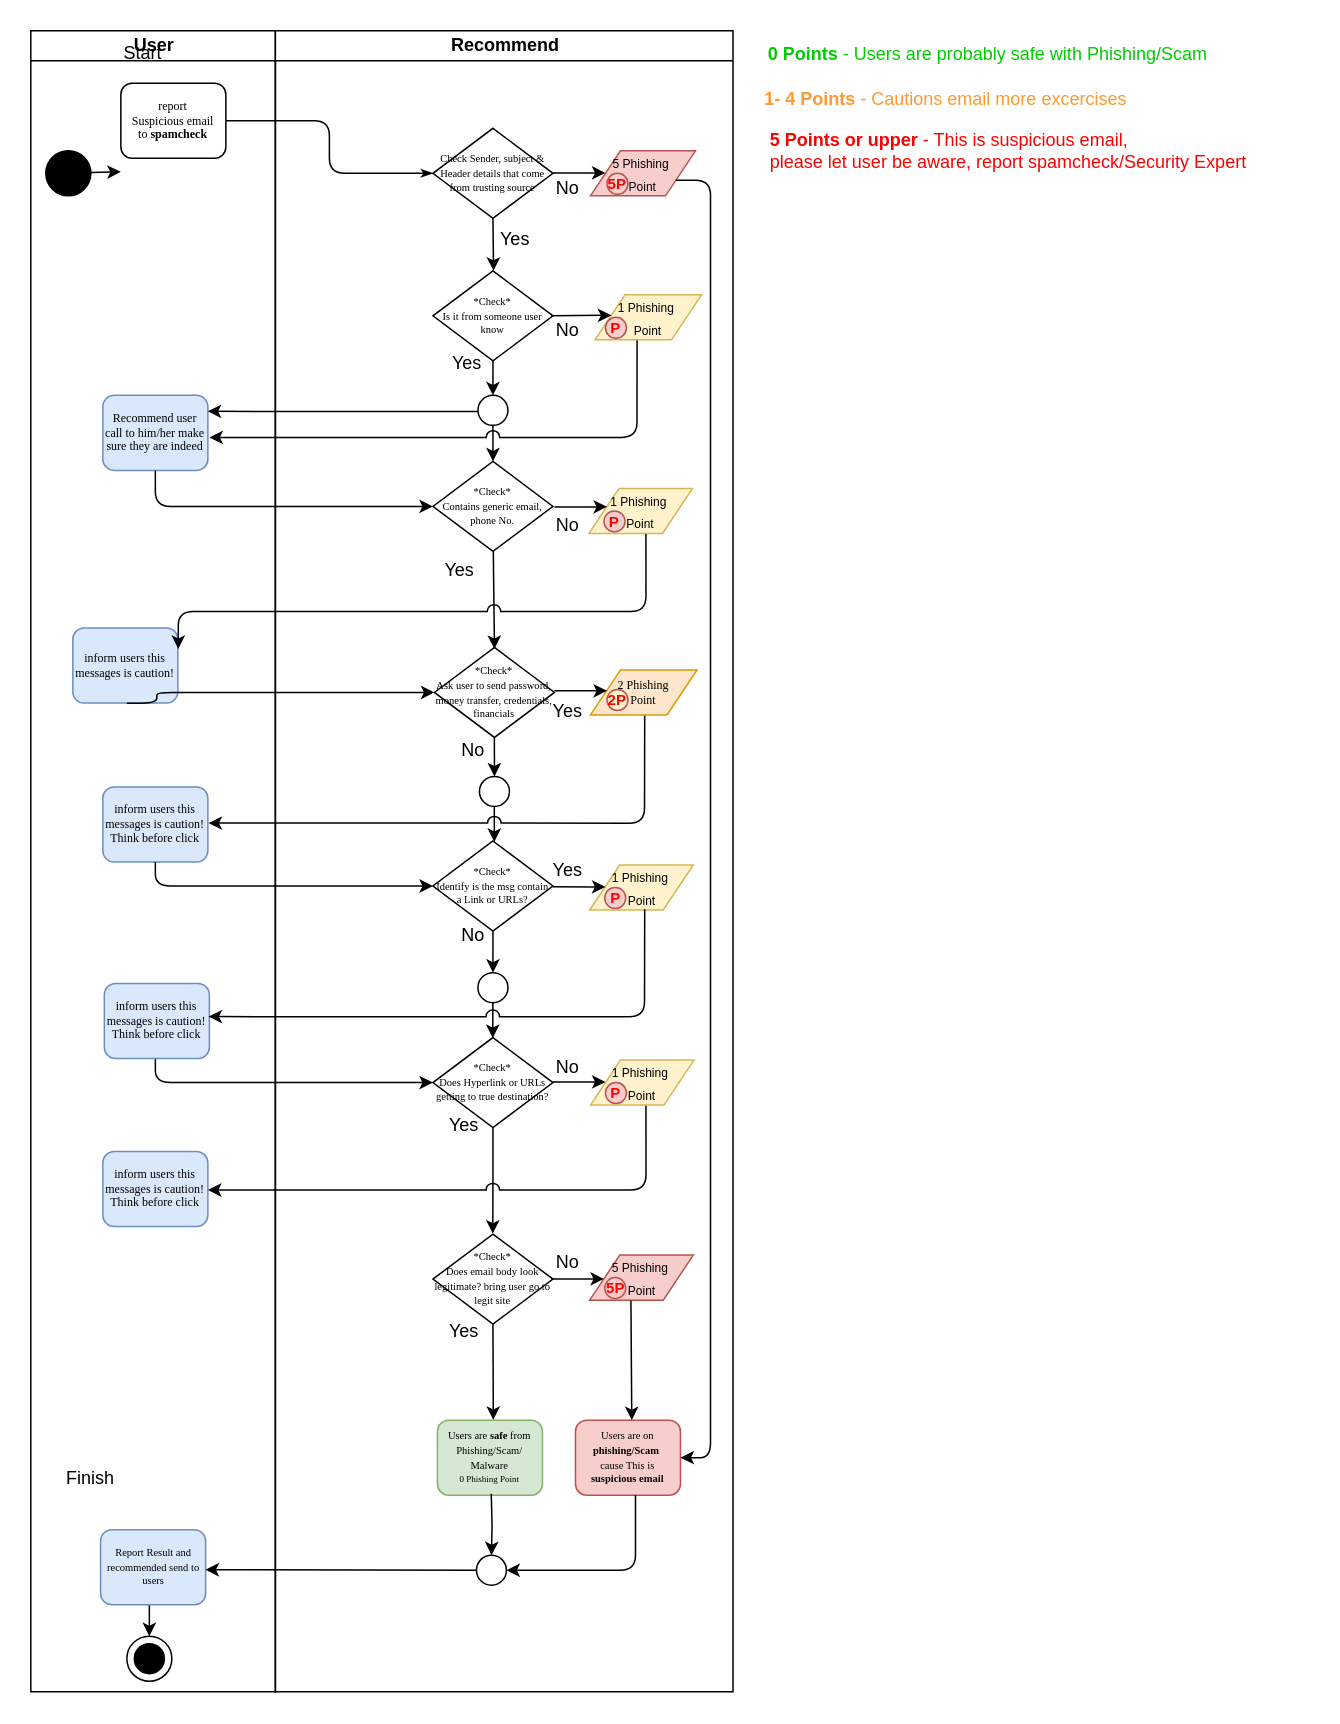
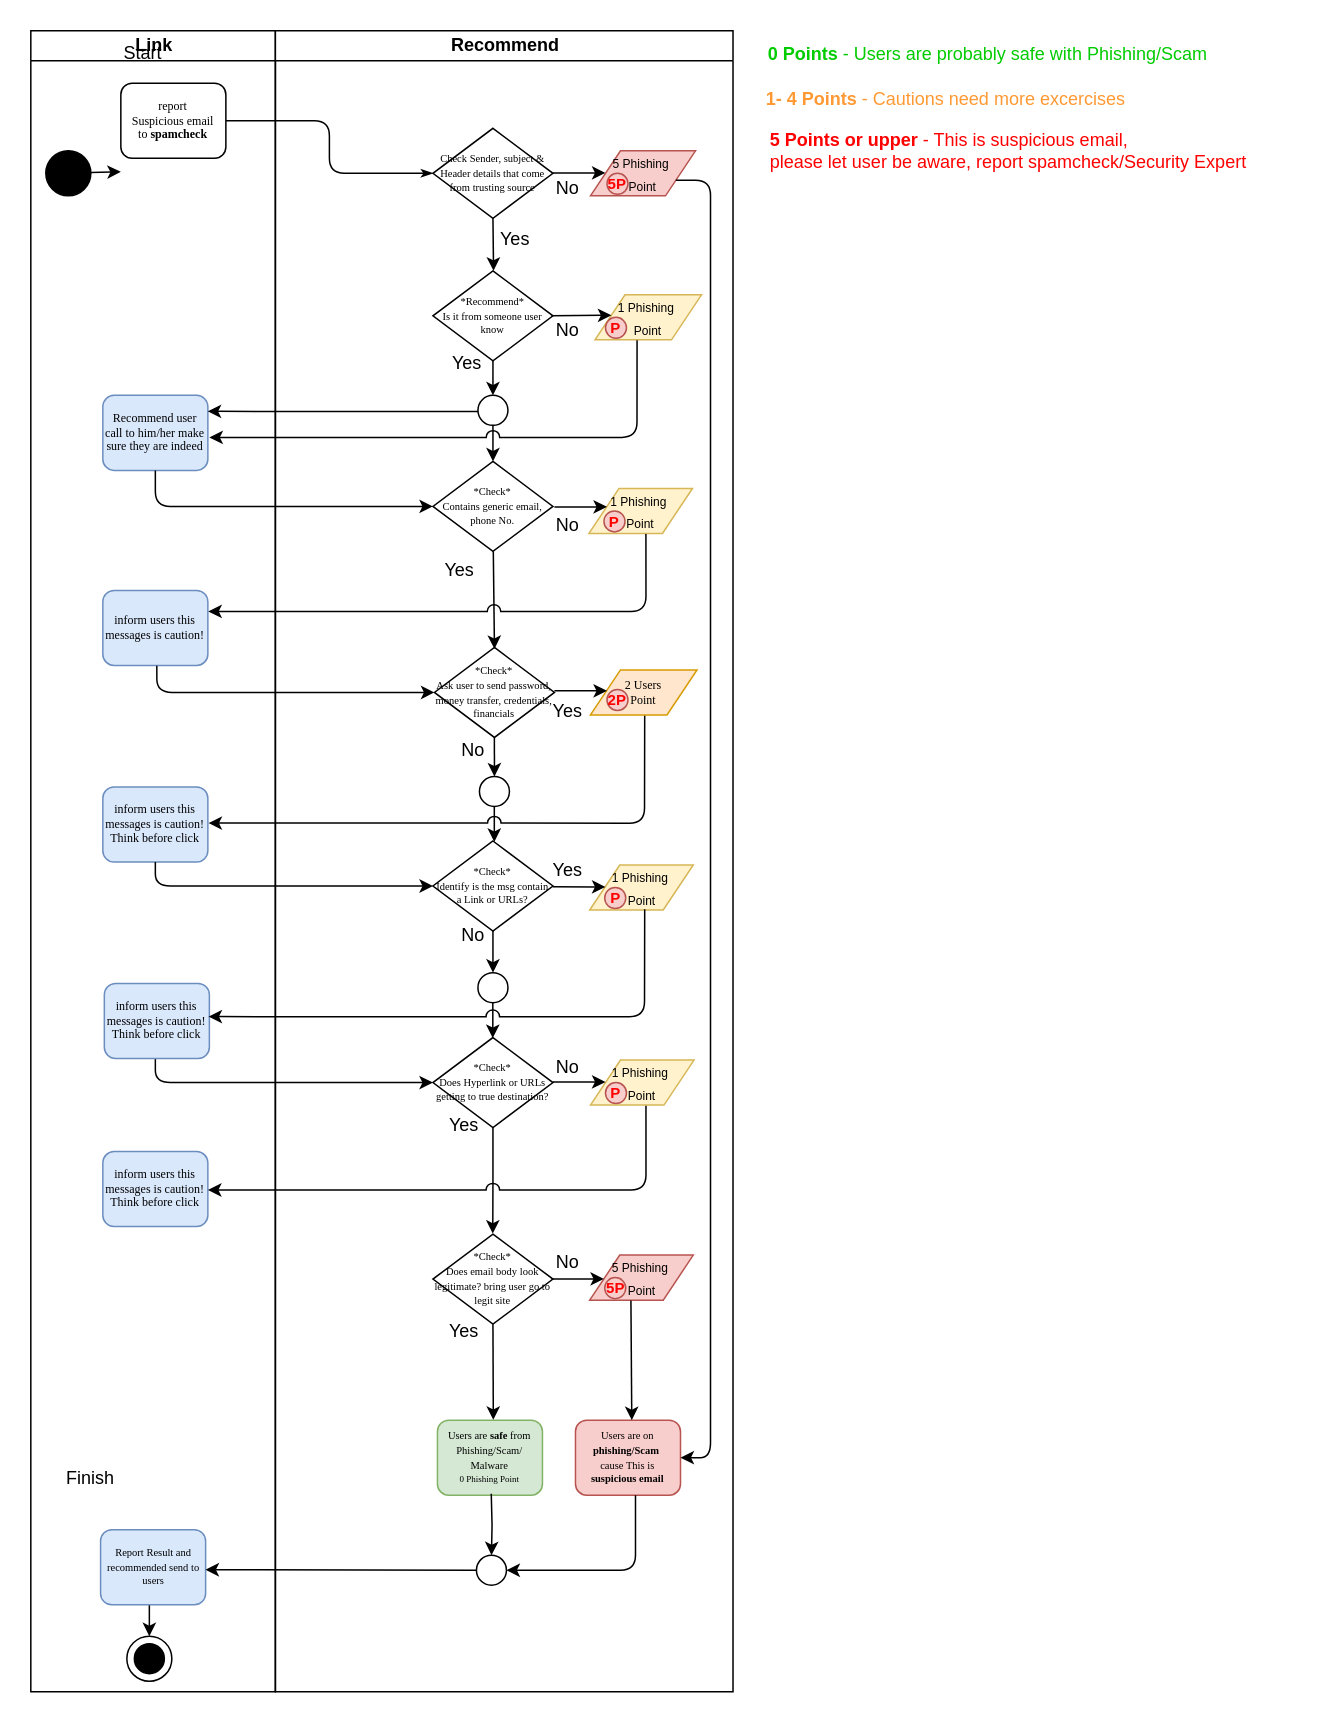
node "User": label "User" -> "Link"
node "1- 4 Points - Cautions email more excercises": label "1- 4 Points - Cautions email more excercises" -> "1- 4 Points - Cautions need more excercises"
node "*Check* Is it from someone user know": label "*Check* Is it from someone user know" -> "*Recommend* Is it from someone user know"
node "inform users this messages is caution!": moved (125, 665) -> (155, 628)
node "2 Phishing Point": label "2 Phishing Point" -> "2 Users Point"
node "2P": fillcolor #fff2cc -> #f8cecc
